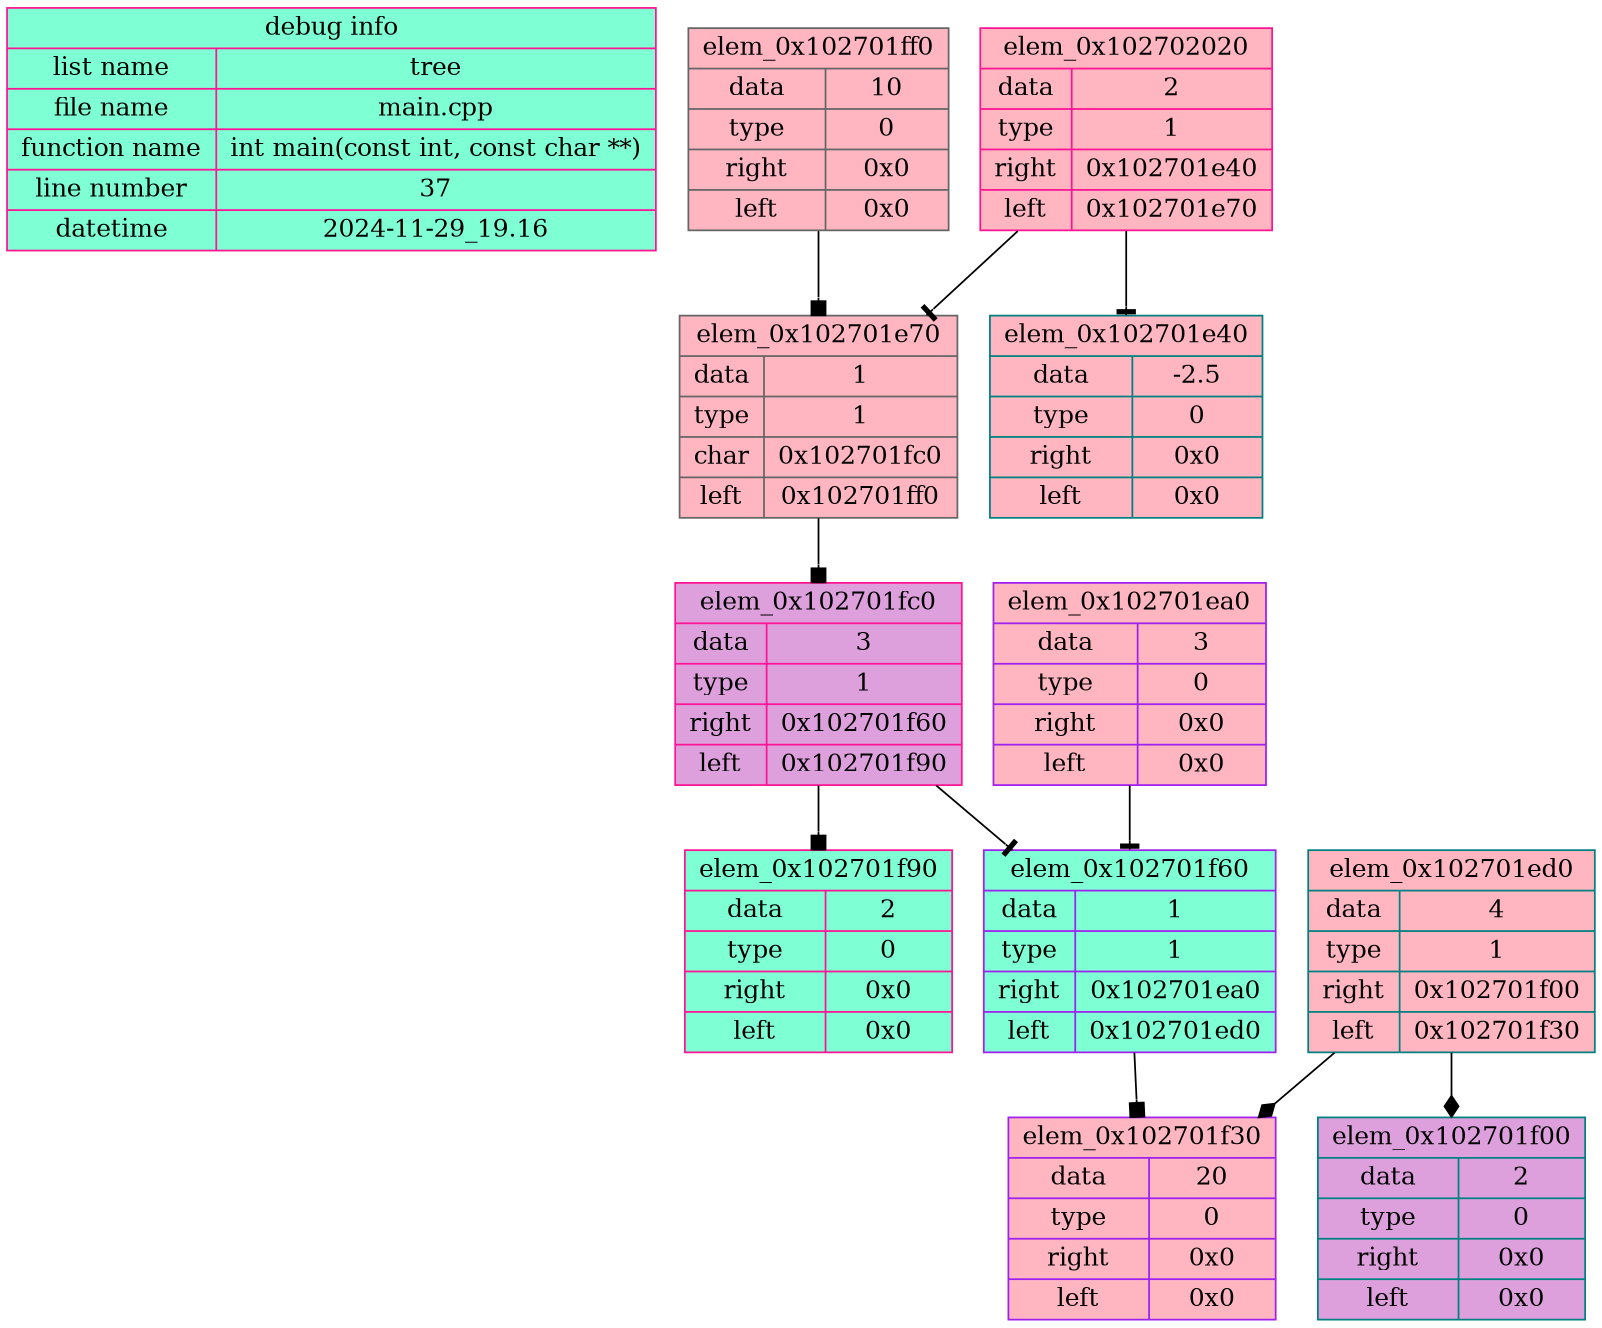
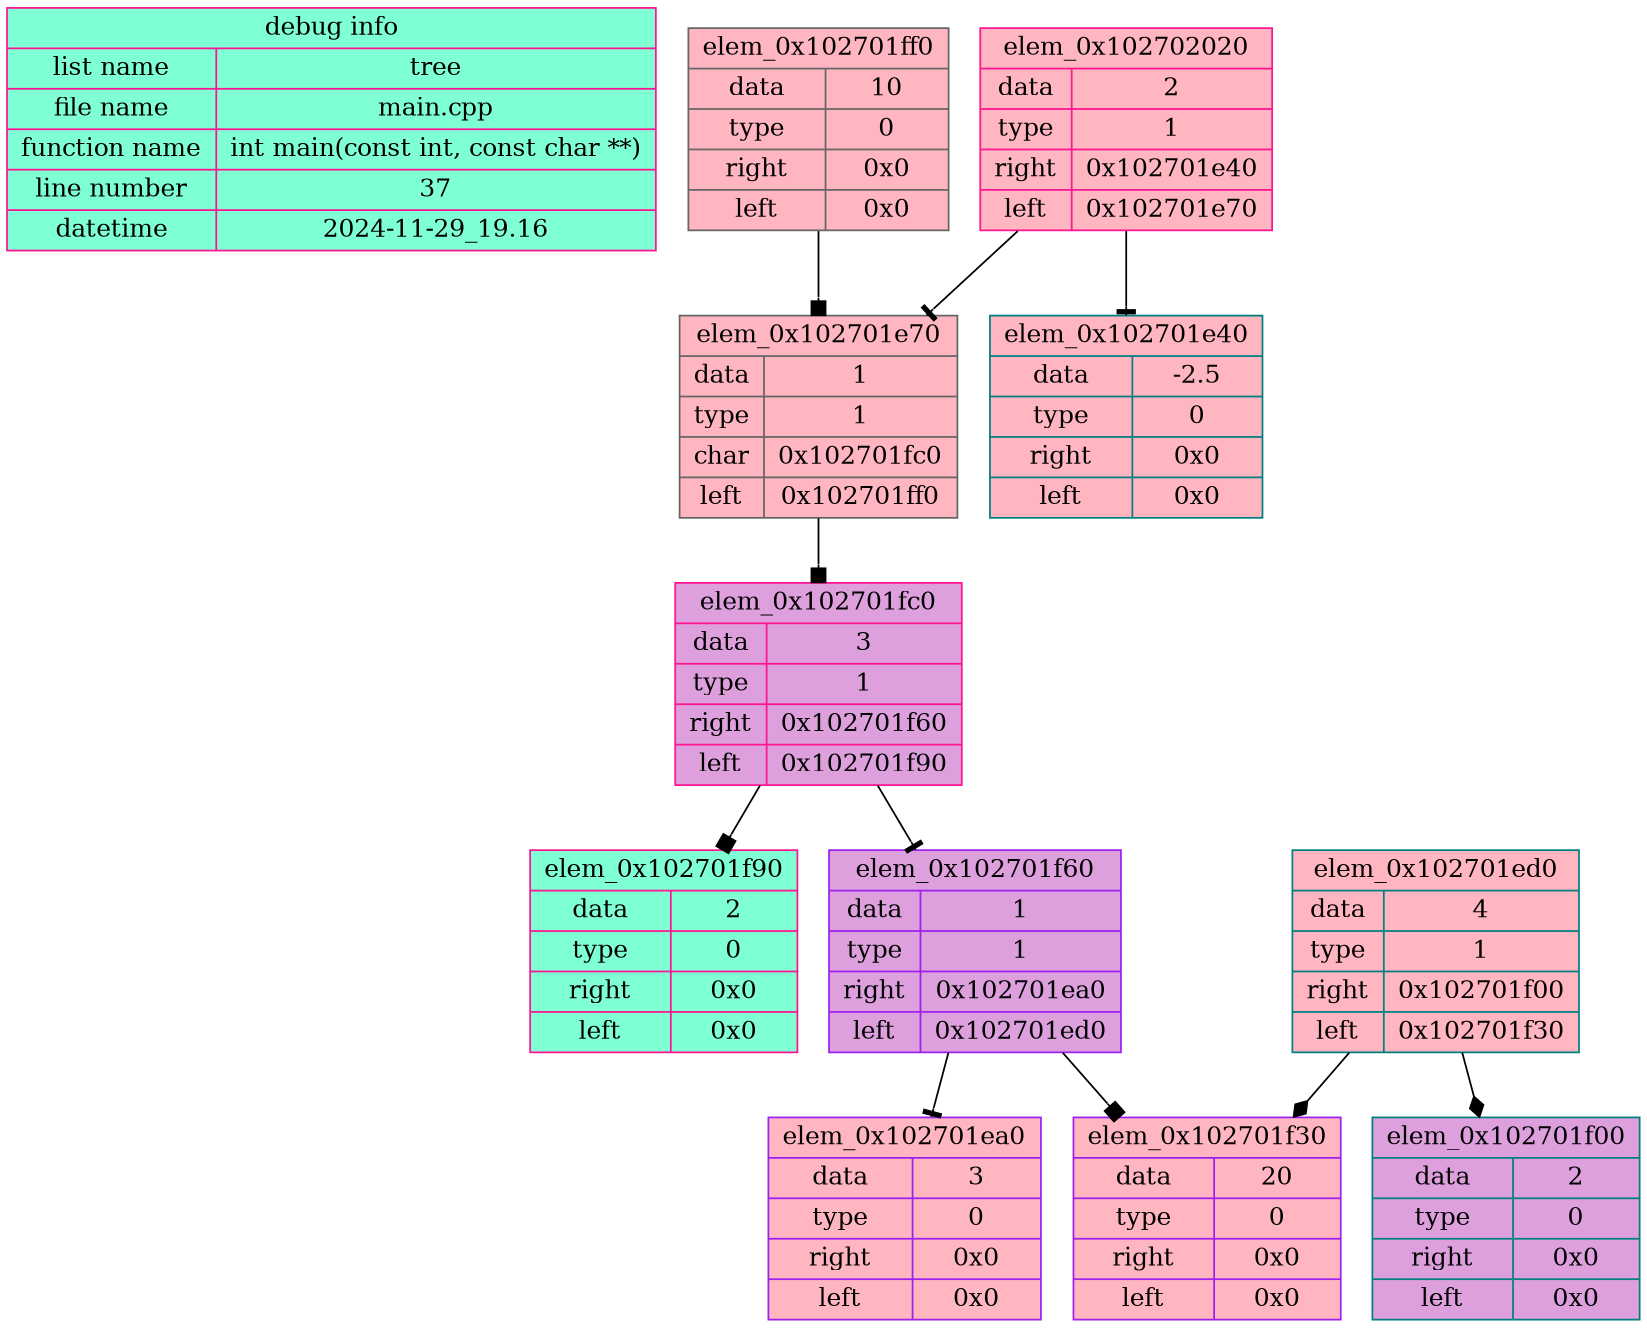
edge "elem_0x102701ea0" -> "elem_0x102701f60": reversed
node "elem_0x102701f60": fillcolor aquamarine -> plum
